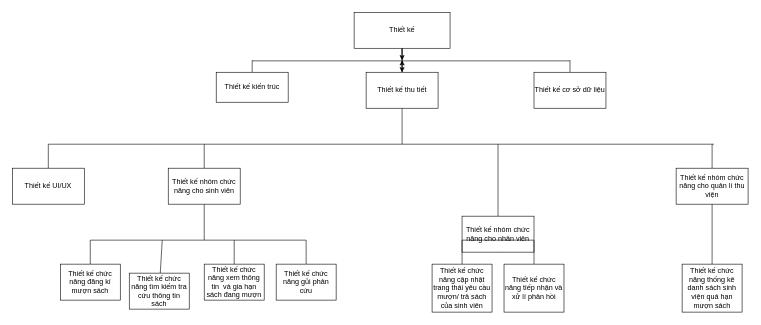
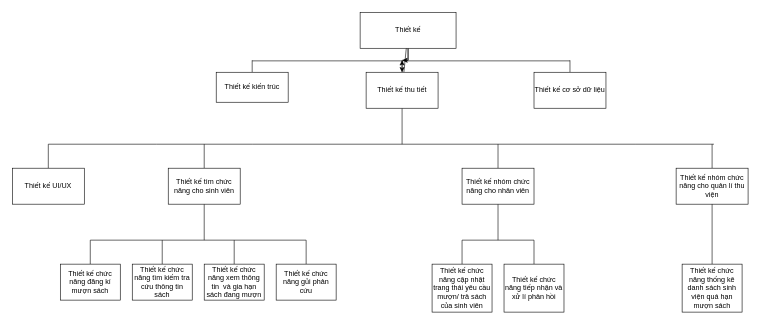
node "Thiết kế": moved (402, 30) -> (408, 30)
node "Thiết kế nhóm chức năng cho sinh viên": label "Thiết kế nhóm chức năng cho sinh viên" -> "Thiết kế tìm chức năng cho sinh viên"
node "Thiết kế nhóm chức năng cho nhân viên": moved (498, 234) -> (498, 186)
node "Thiết kế chức năng tìm kiếm tra cứu thông tin sách": moved (159, 291) -> (162, 282)
